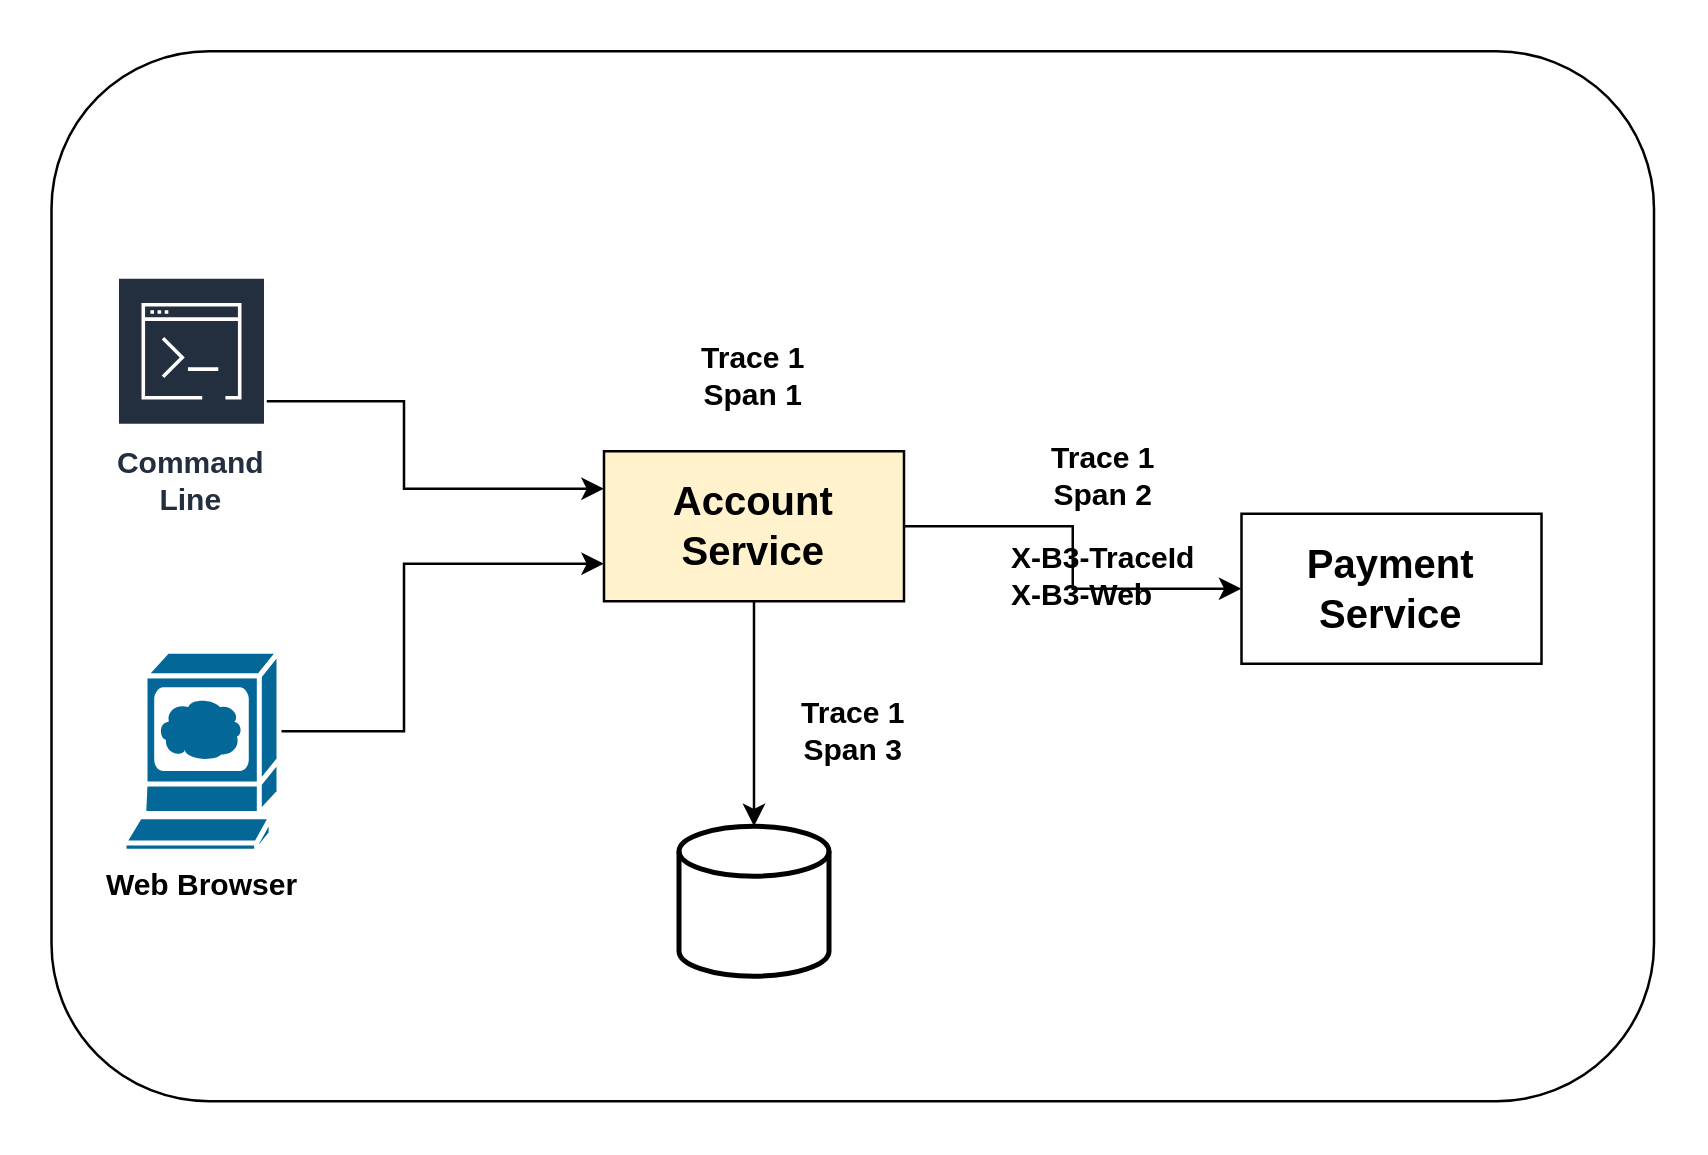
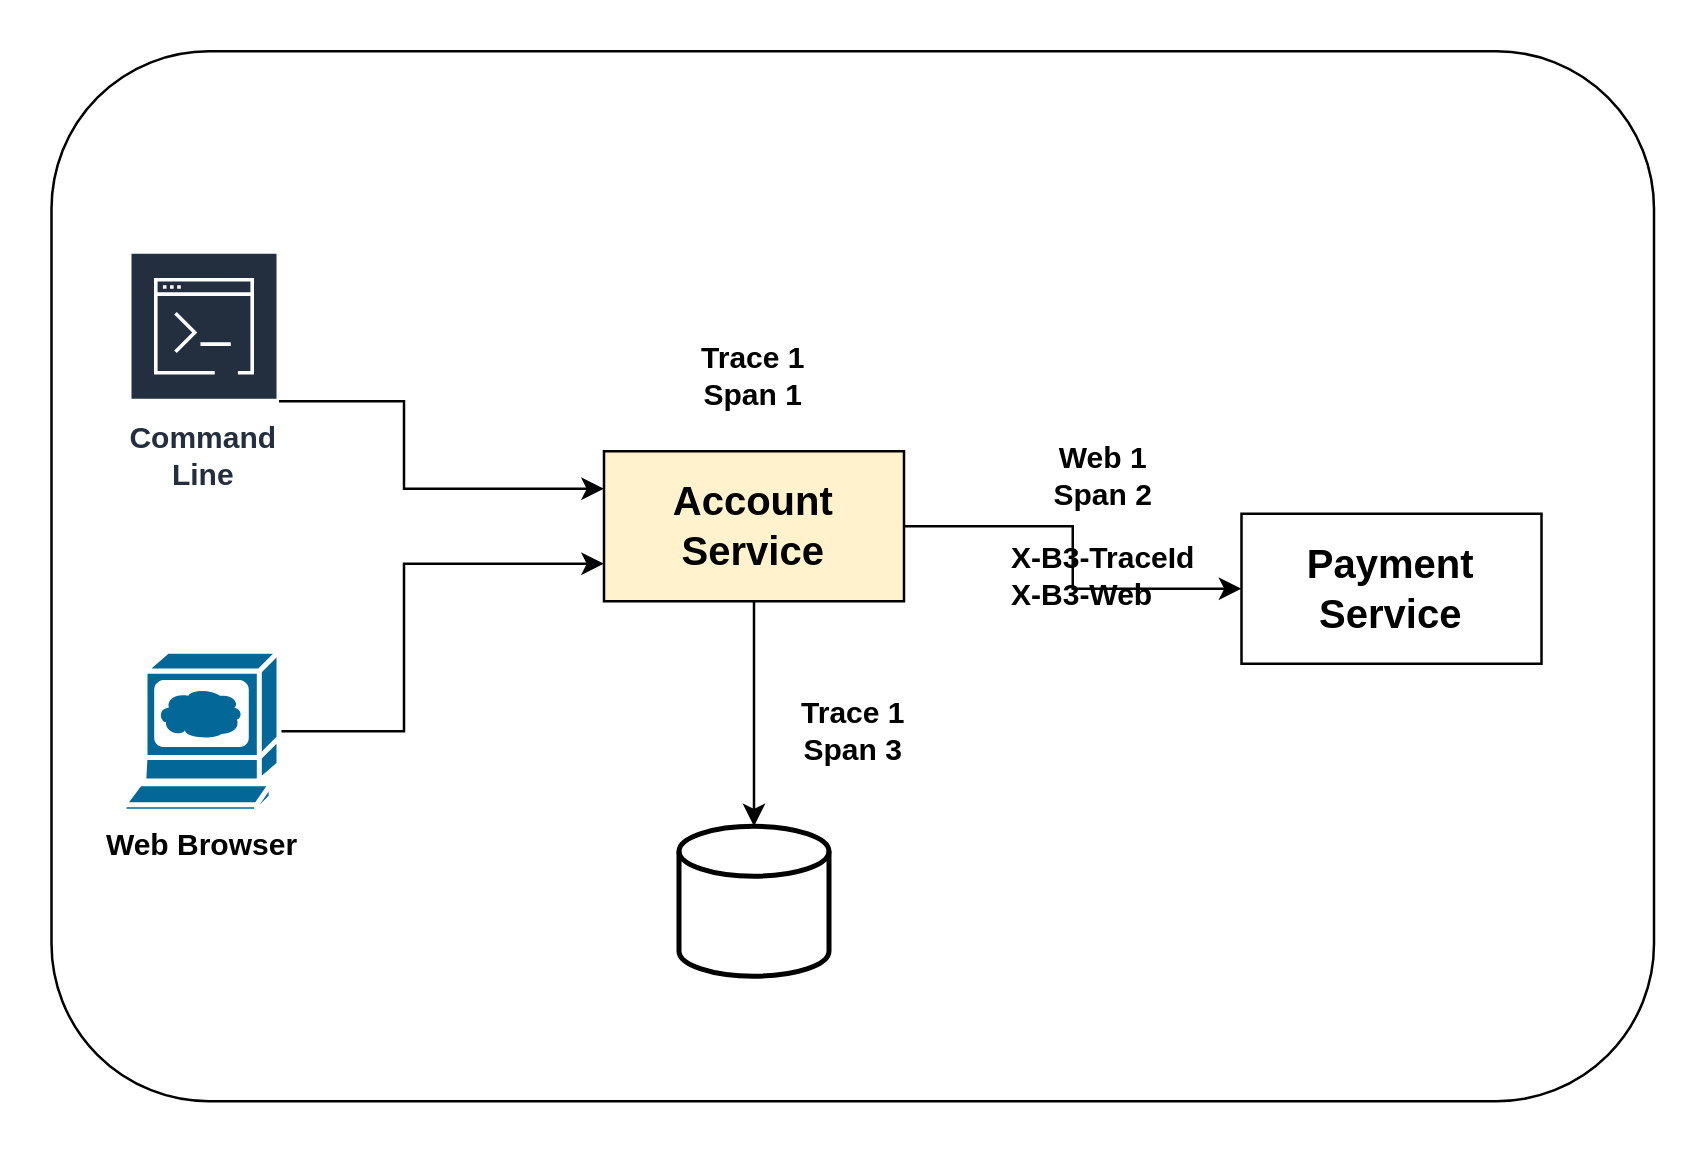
node "Command Line": moved (191, 401) -> (204, 376)
node "Trace 1 Span 2": label "Trace 1 Span 2" -> "Web 1 Span 2"
node "Web Browser": size 155x200 -> 155x160
